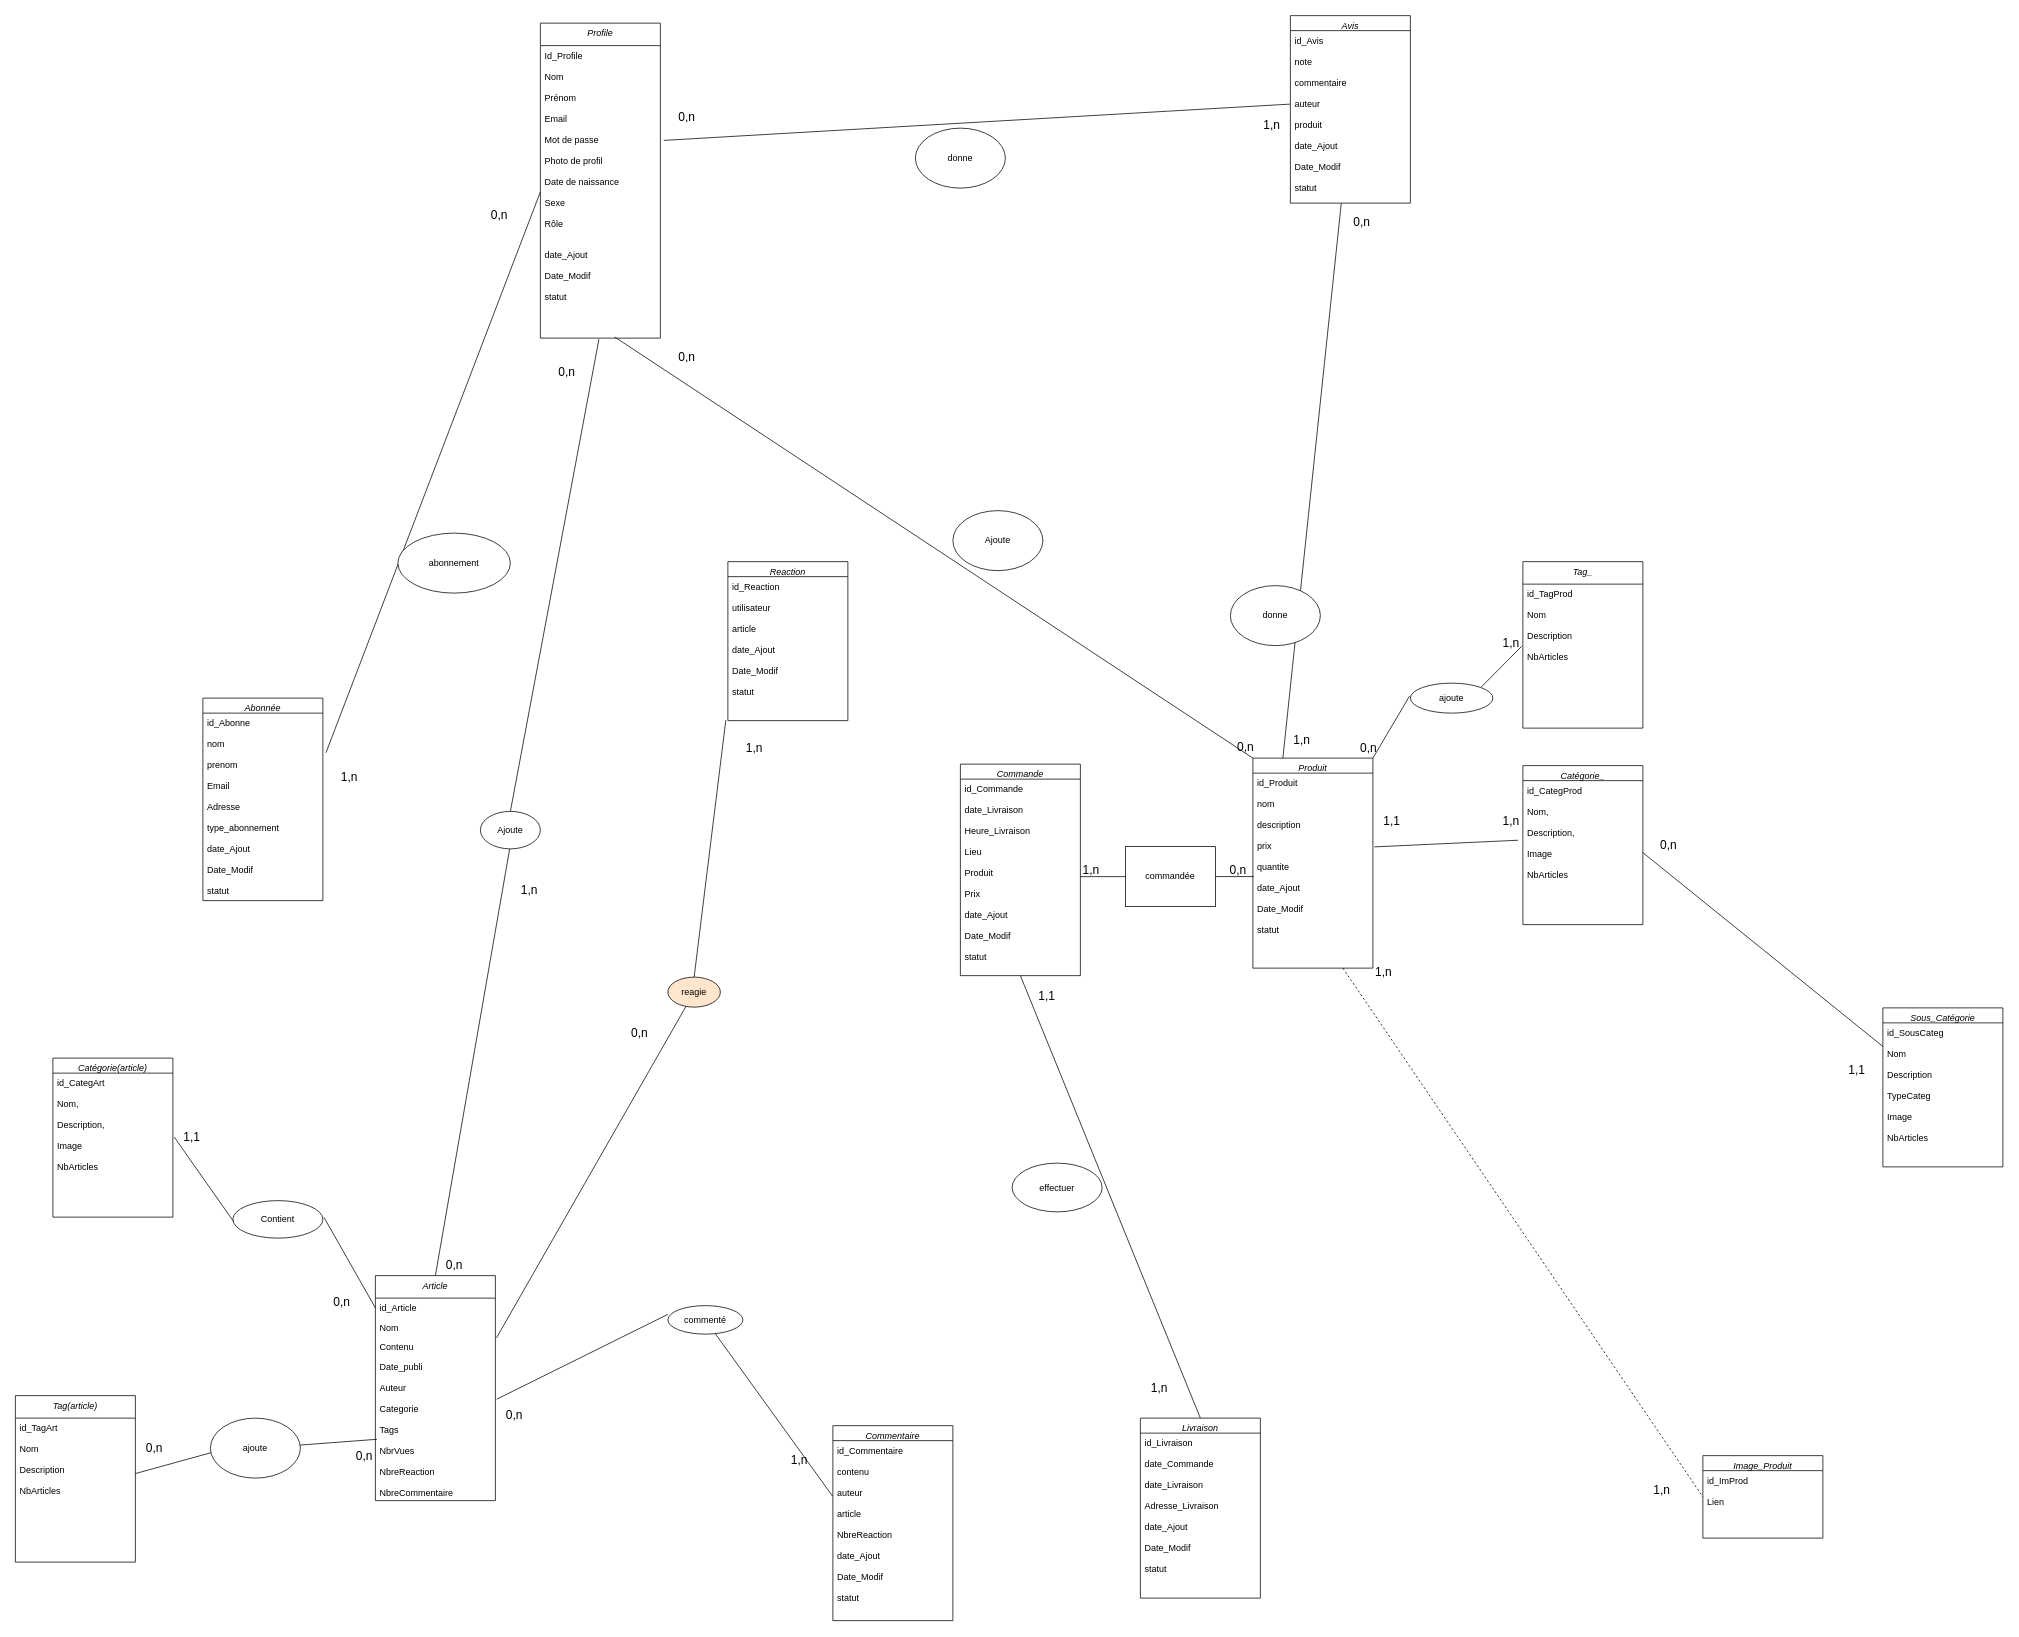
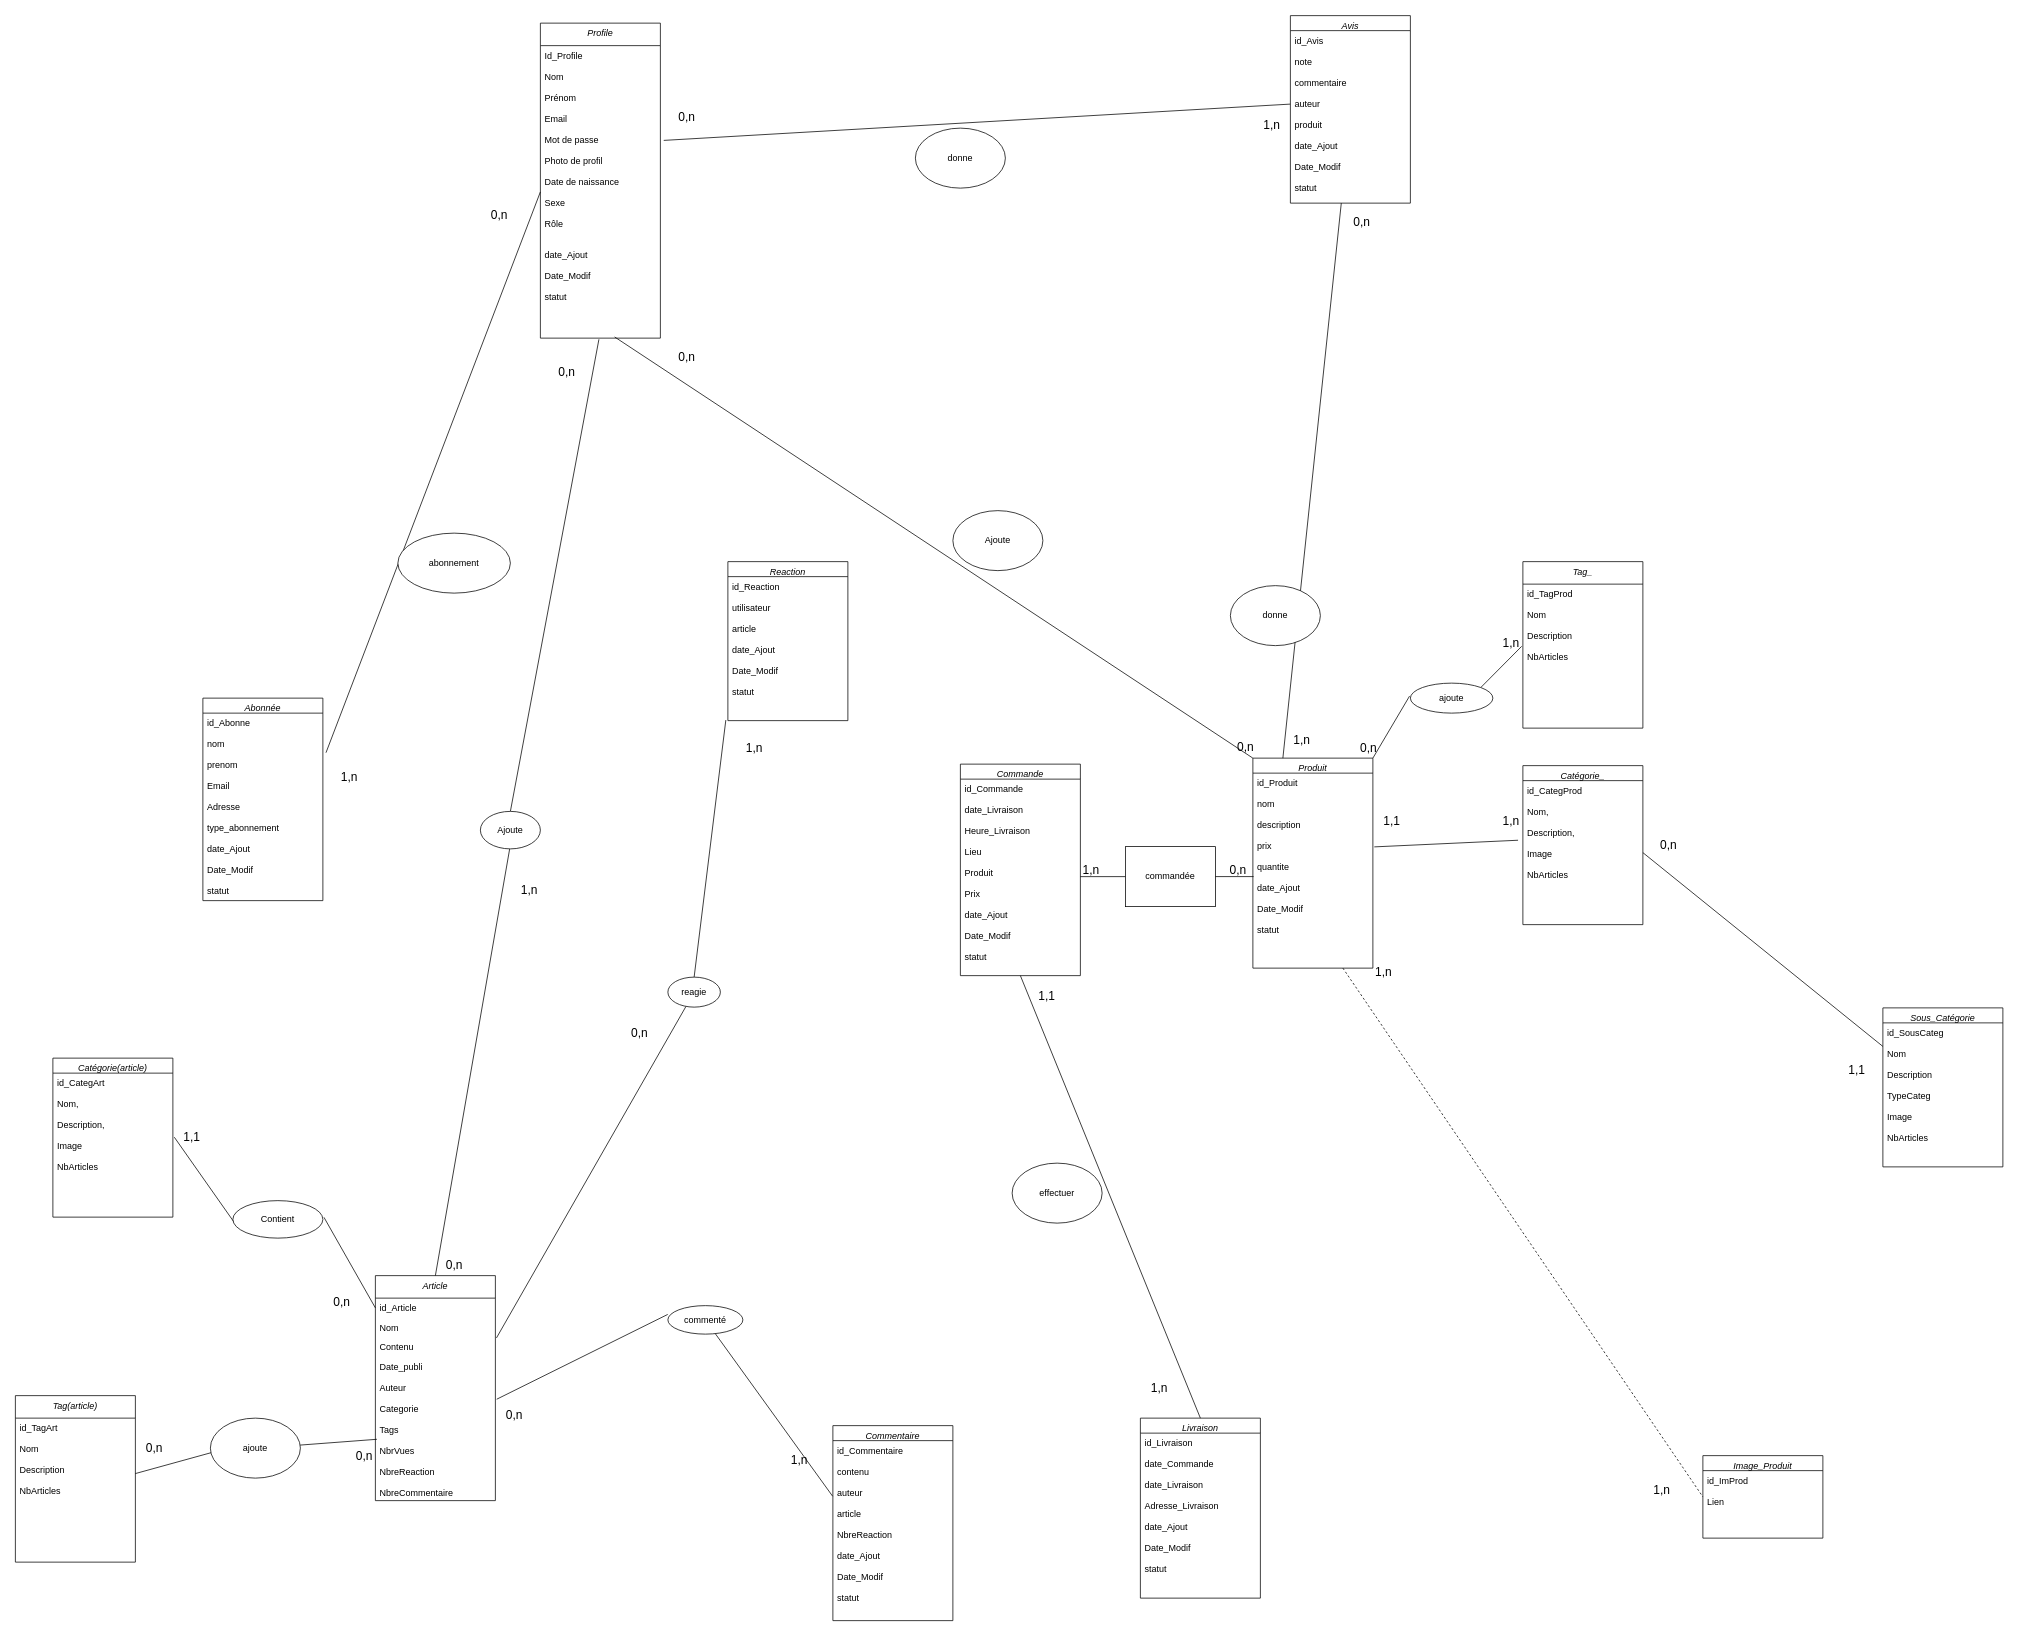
node "reagie": fillcolor #ffe6cc -> #ffffff
node "effectuer": size 90x49 -> 90x60
